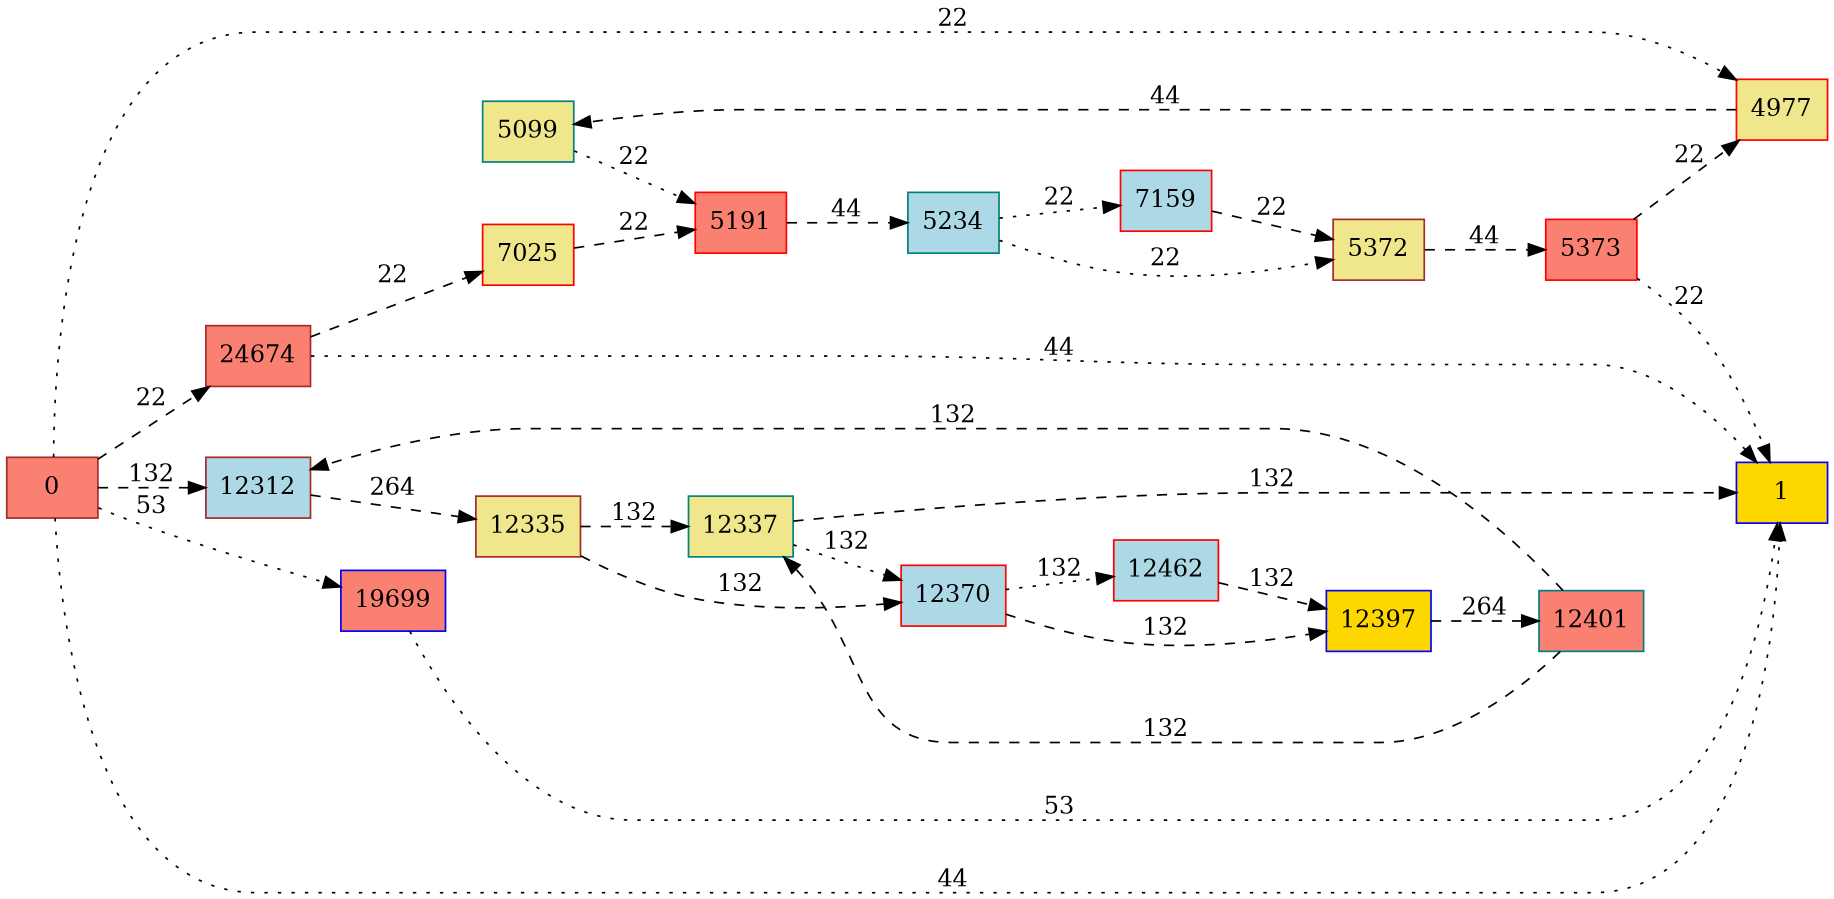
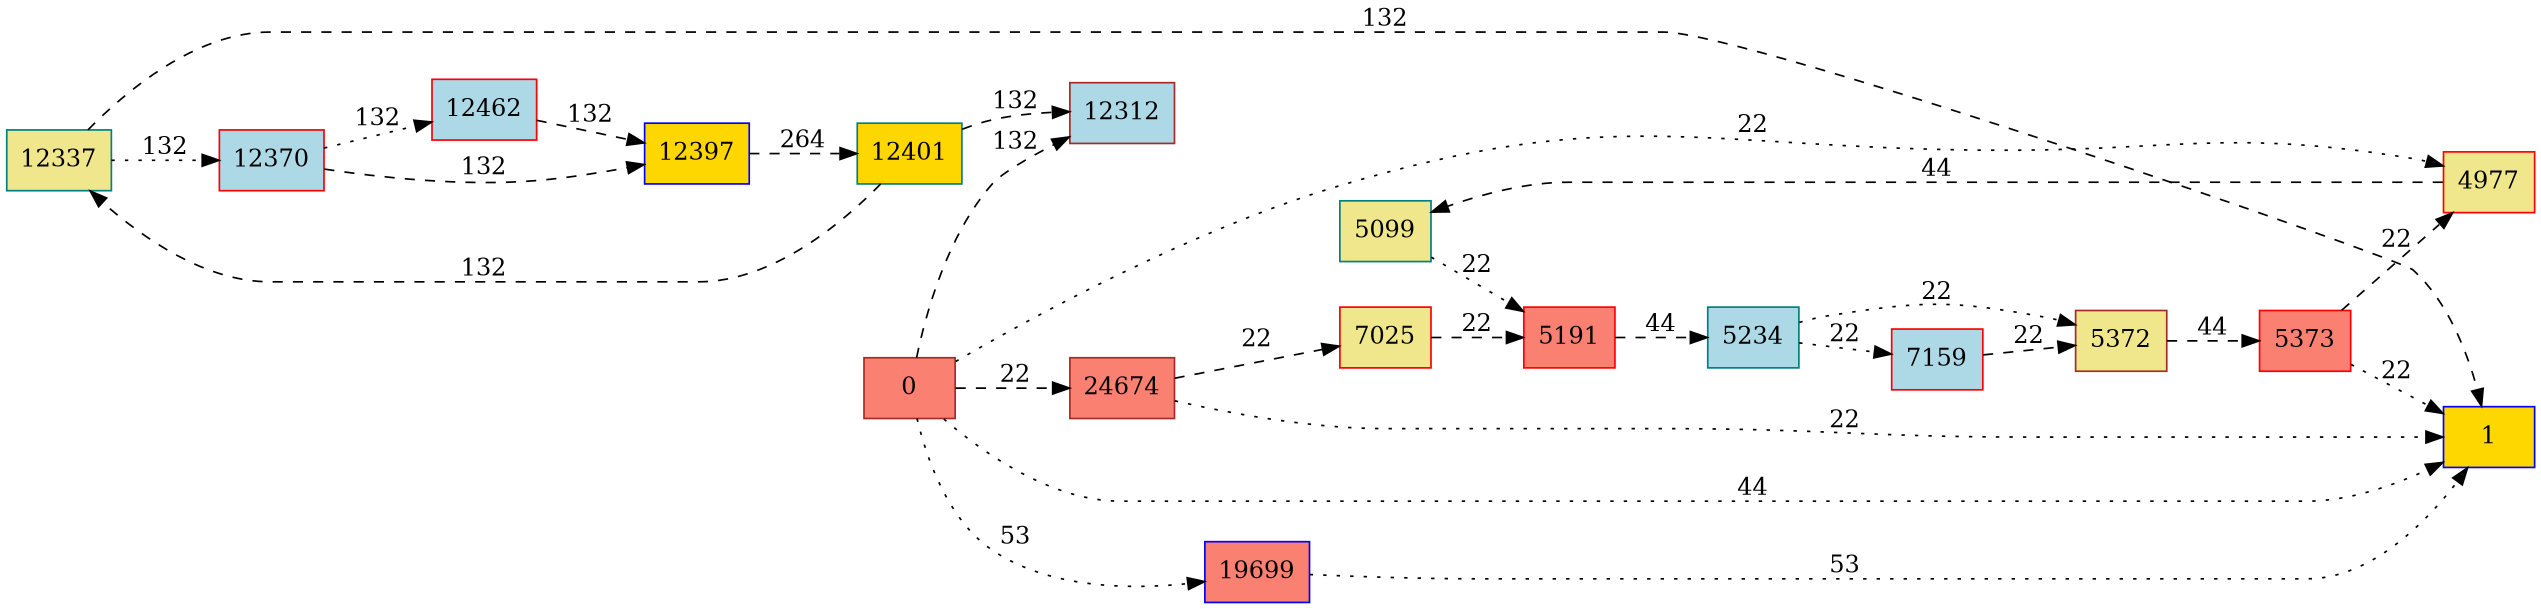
edge "24674" -> "1": label "44" -> "22"
node "12335": removed
node "12401": fillcolor salmon -> gold
